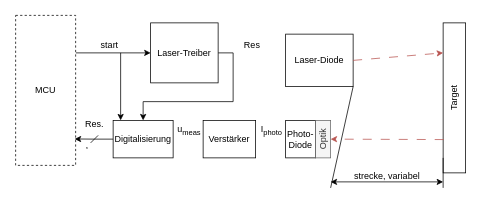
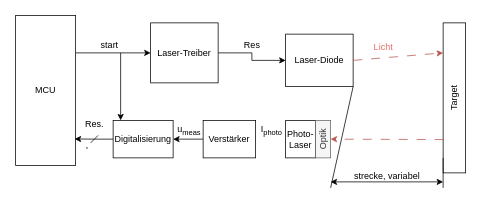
node "Licht": added
node "MCU": style dashed -> solid
edge "Laser-Treiber" -> "Digitalisierung": now "Laser-Treiber" -> "Laser-Diode"
edge "Verstärker" -> "Digitalisierung": added
node "Photo-Diode": label "Photo-Diode" -> "Photo-Laser"
